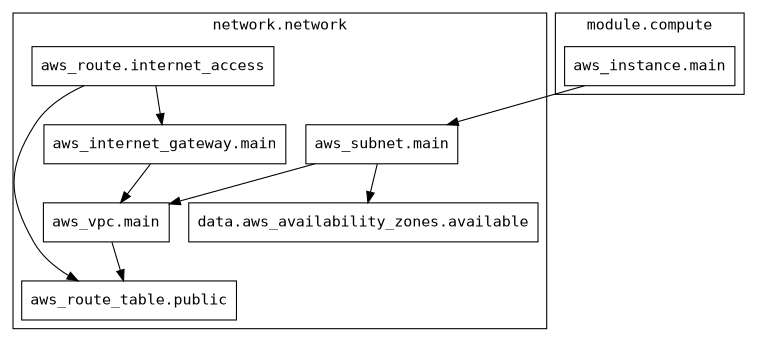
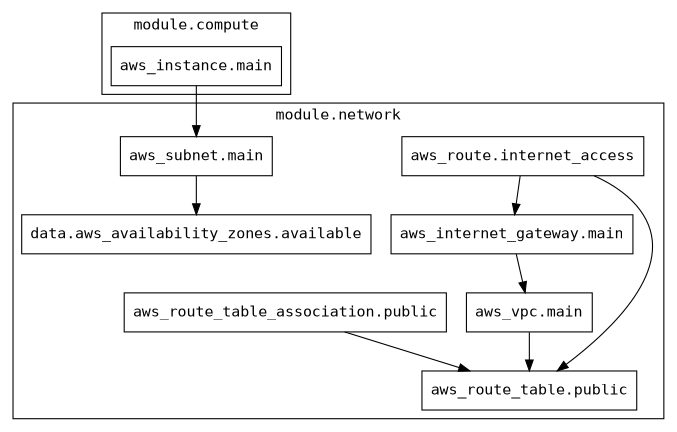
cluster "network.network": label "network.network" -> "module.network"
edge "aws_subnet.main" -> "aws_vpc.main": removed
node "aws_route_table_association.public": added
